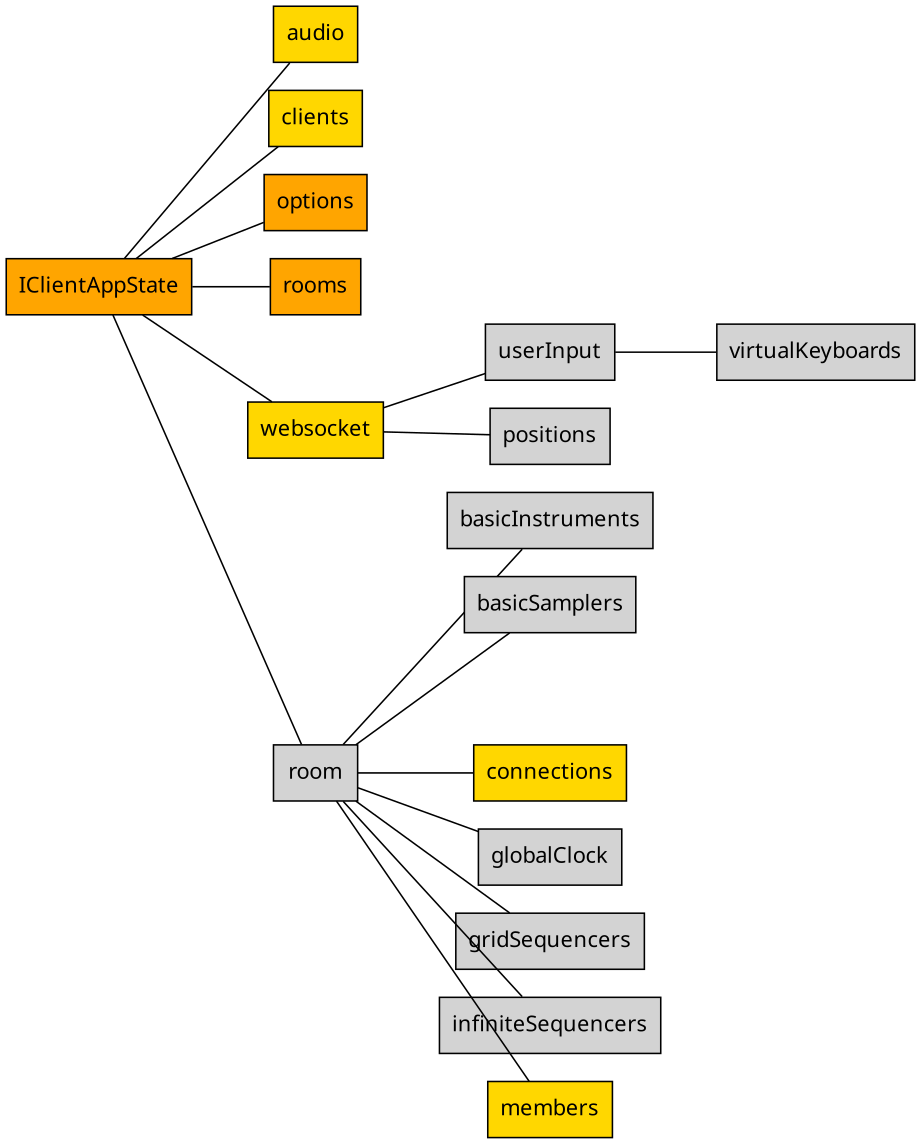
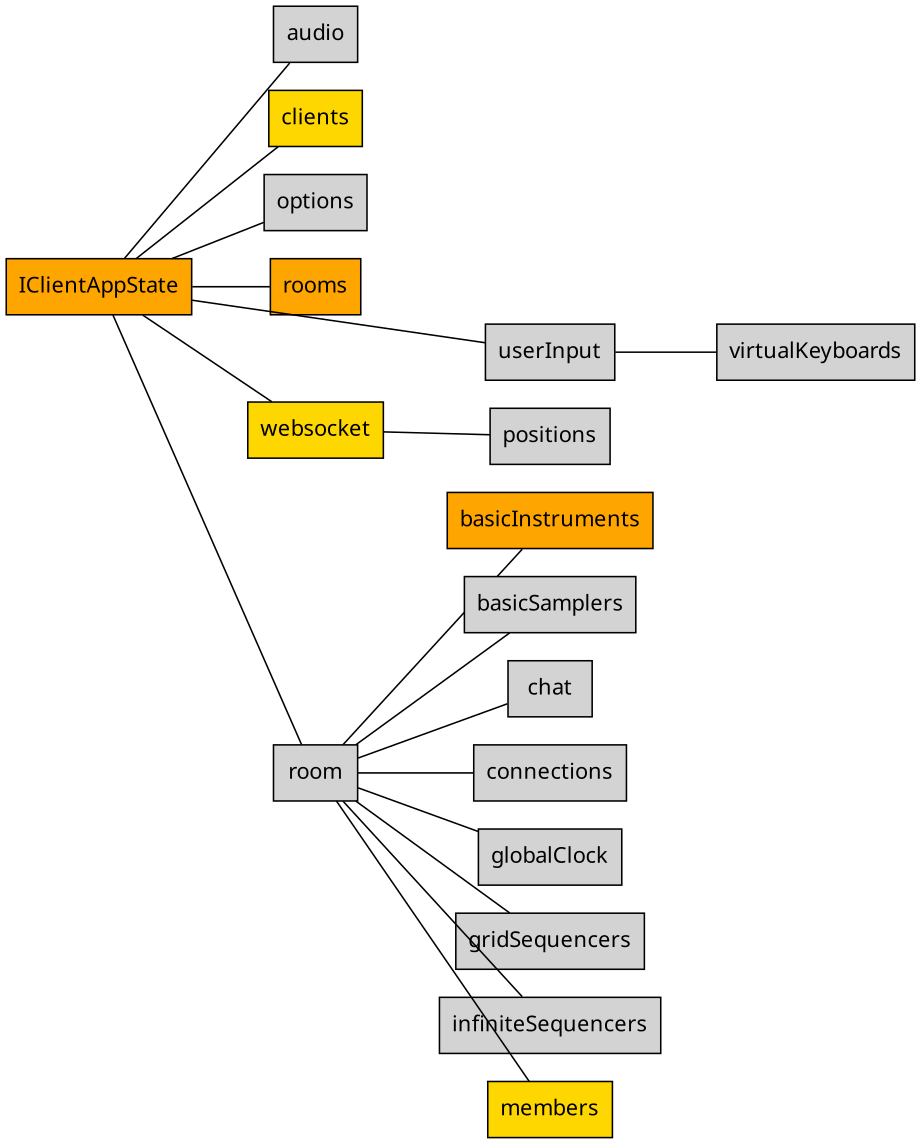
node "audio": fillcolor gold -> lightgrey
node "options": fillcolor orange -> lightgrey
edge "userInput" -- "websocket": now "userInput" -- "IClientAppState"
node "basicInstruments": fillcolor lightgrey -> orange
node "chat": added
node "connections": fillcolor gold -> lightgrey
